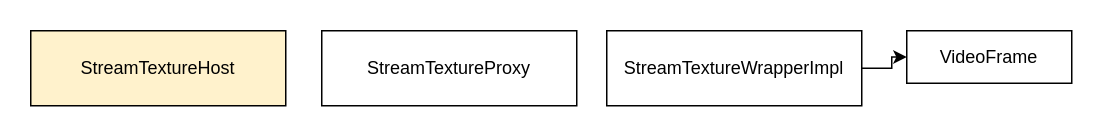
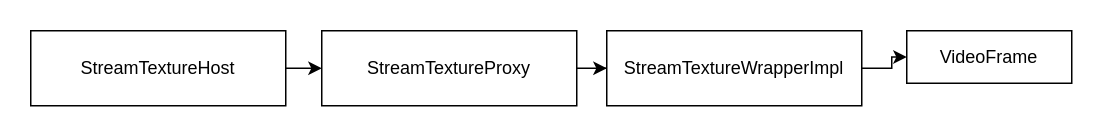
node "StreamTextureHost": fillcolor #fff2cc -> #ffffff
edge "StreamTextureHost" -> "StreamTextureProxy": added
edge "StreamTextureProxy" -> "StreamTextureWrapperImpl": added
